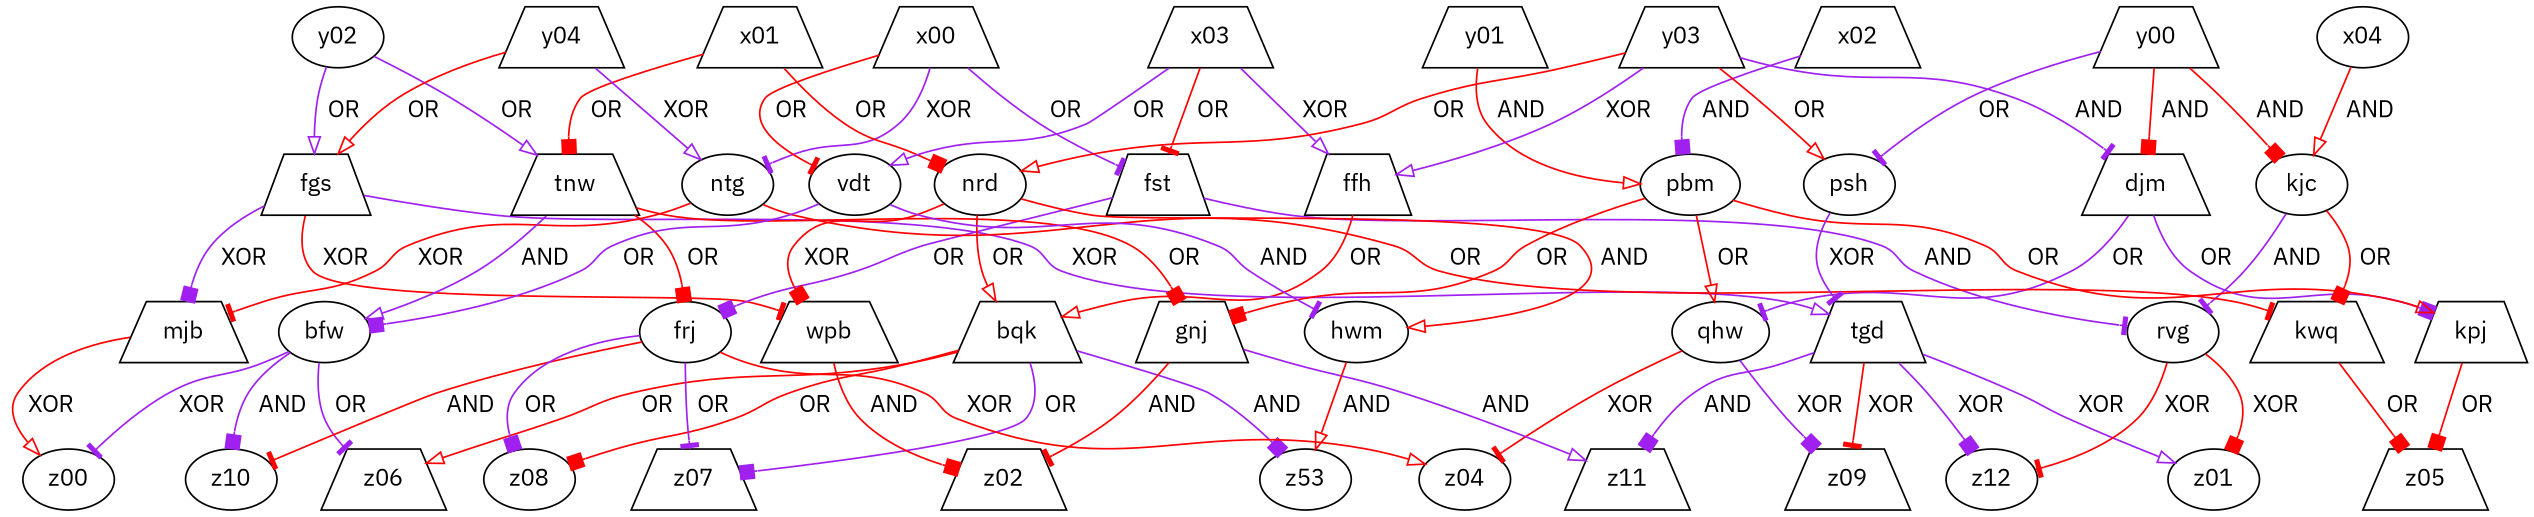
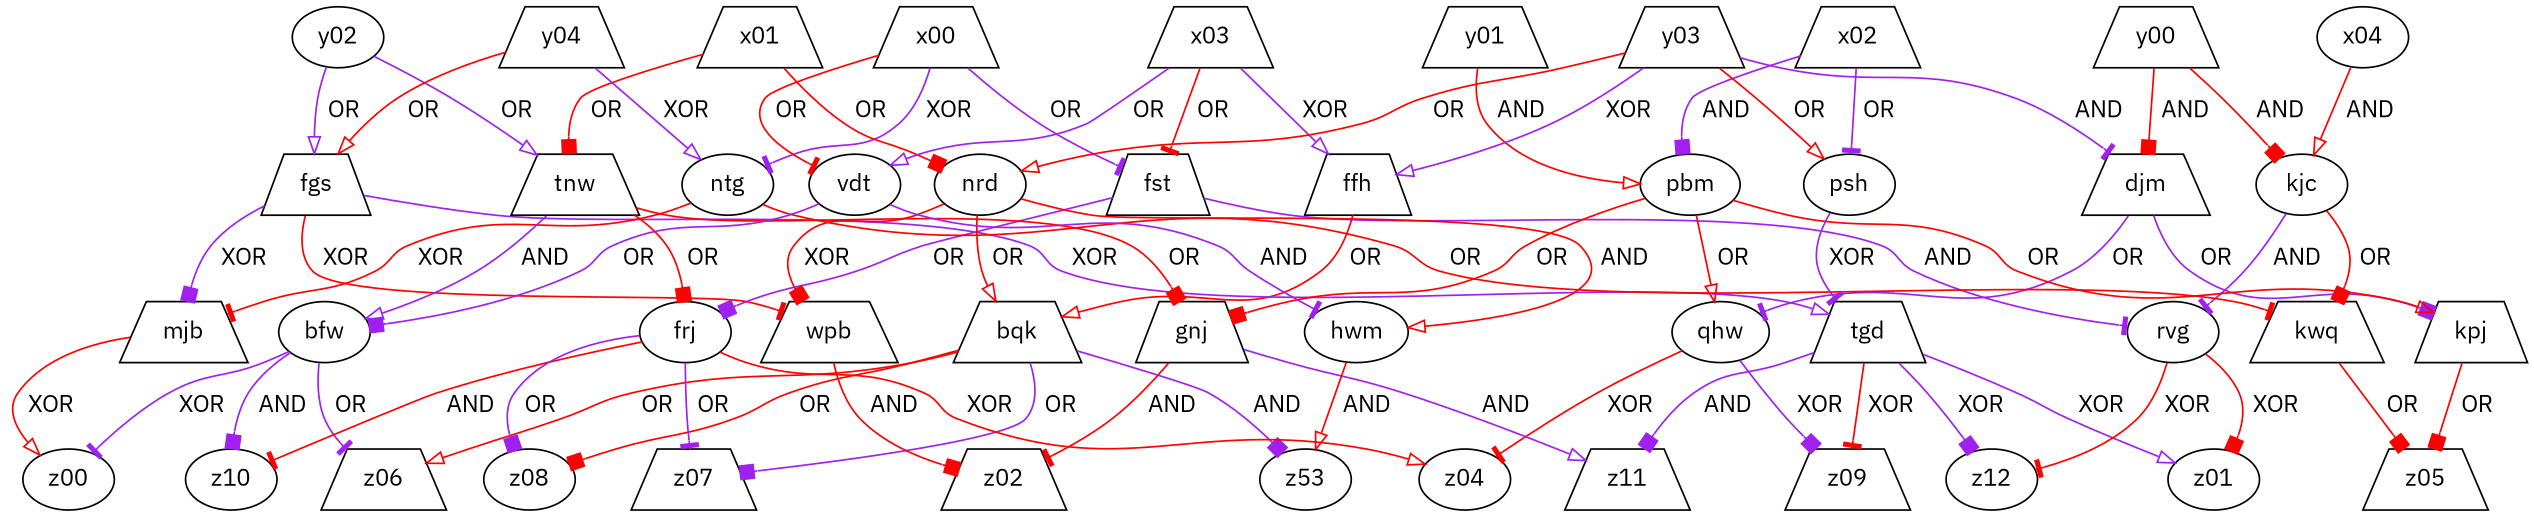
edge "y00" -> "psh": now "x02" -> "psh"
